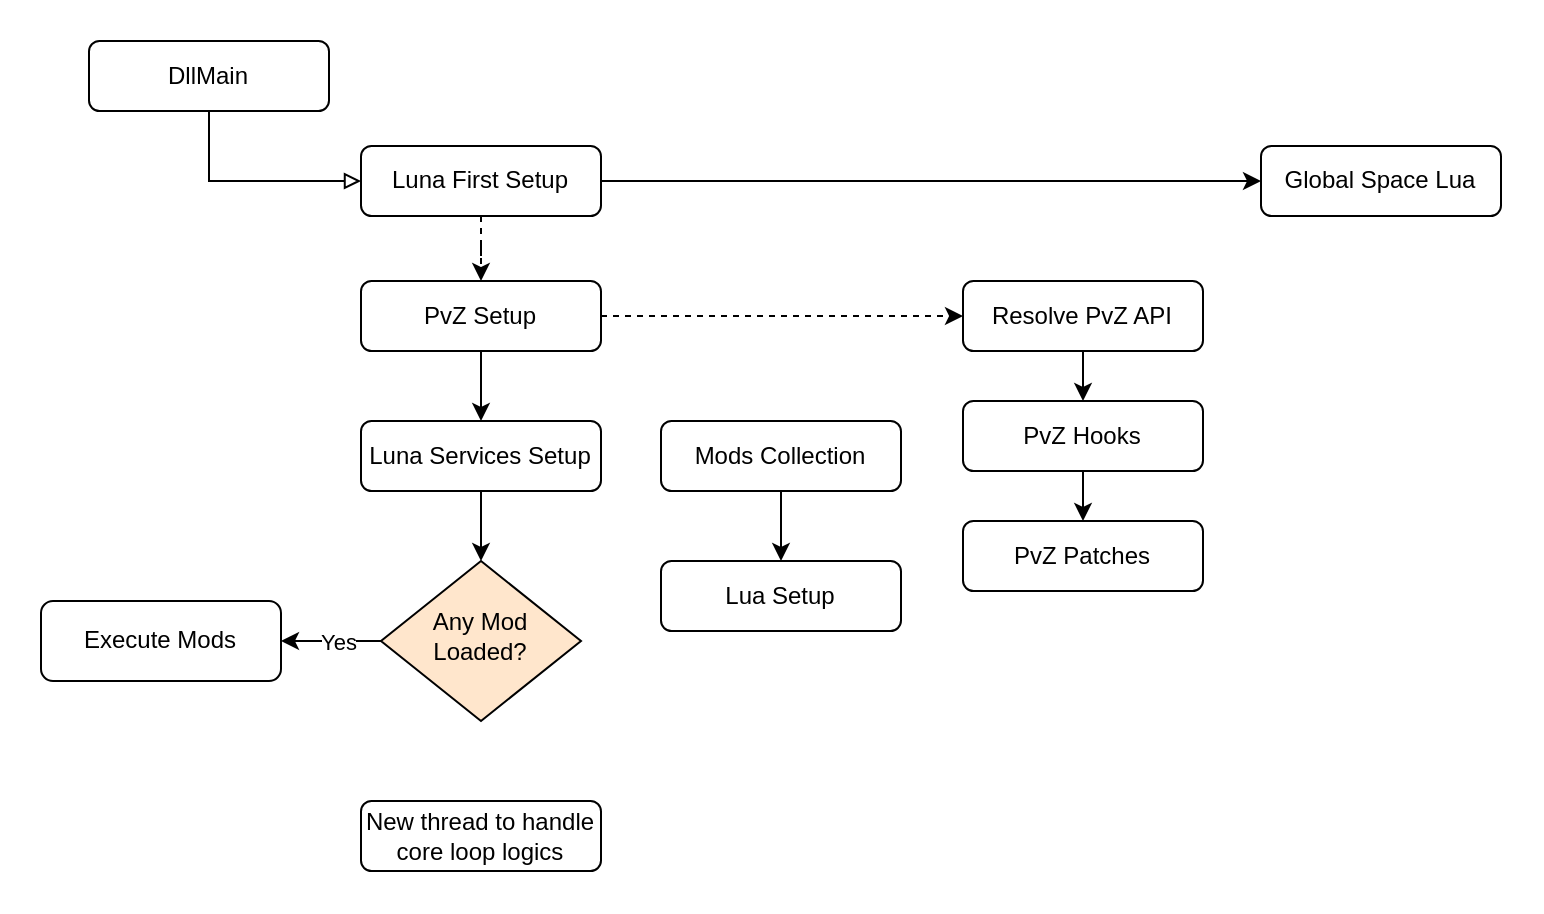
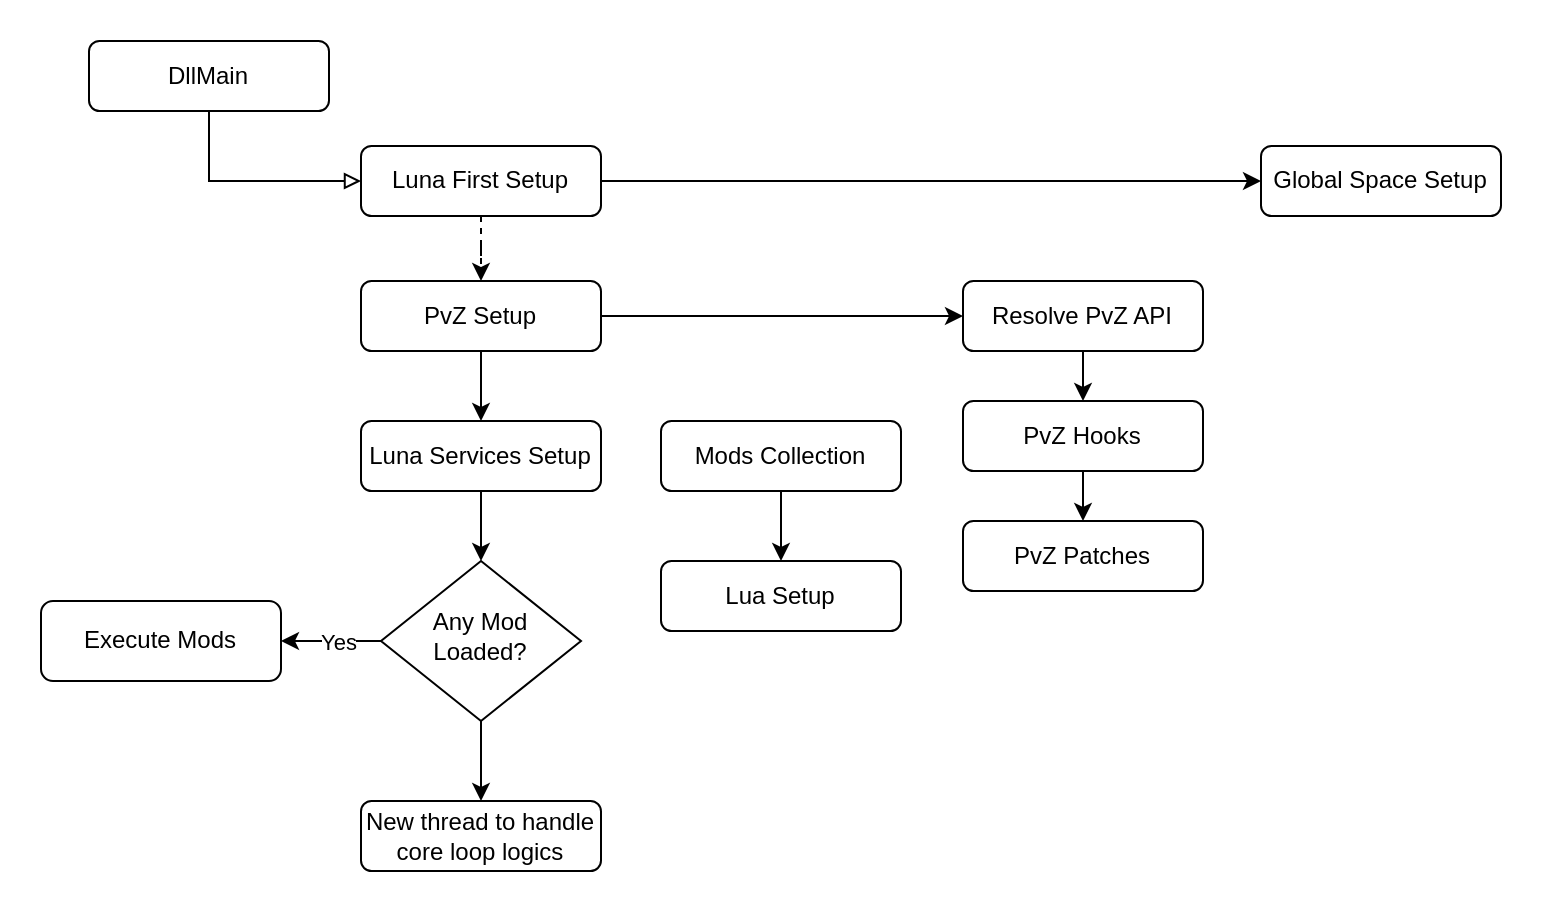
node "Global Space Lua": label "Global Space Lua" -> "Global Space Setup"
edge "PvZ Setup" -> "Resolve PvZ API": style dashed -> solid
node "Any Mod Loaded?": fillcolor #ffe6cc -> #ffffff
edge "Any Mod Loaded?" -> "New thread to handle core loop logics": added
